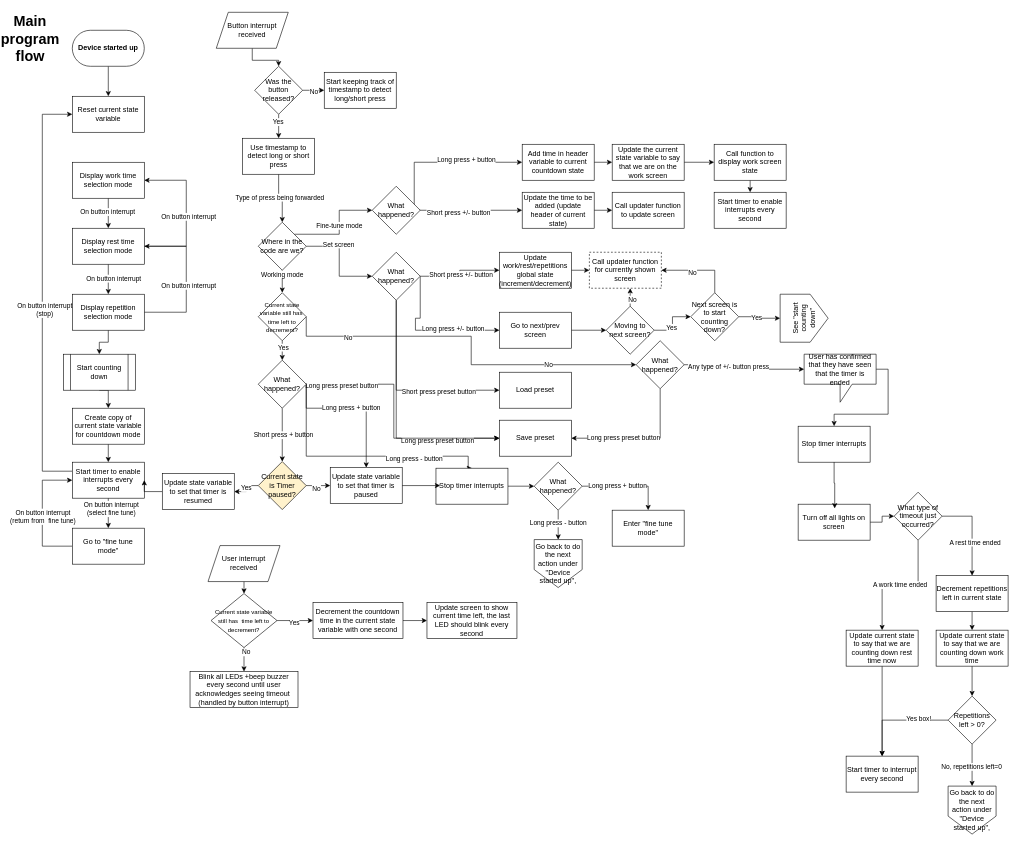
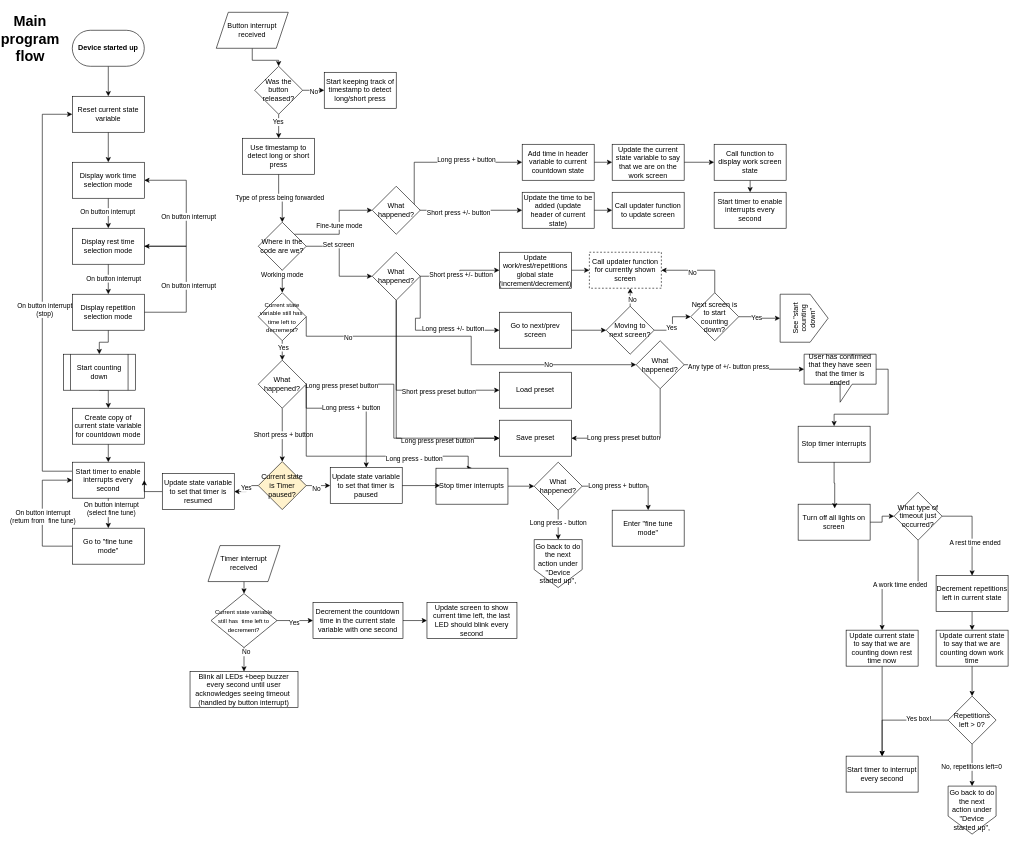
edge "Reset current state variable" -> "Display work time selection mode": added
node "User interrupt received": label "User interrupt received" -> "Timer interrupt received"
